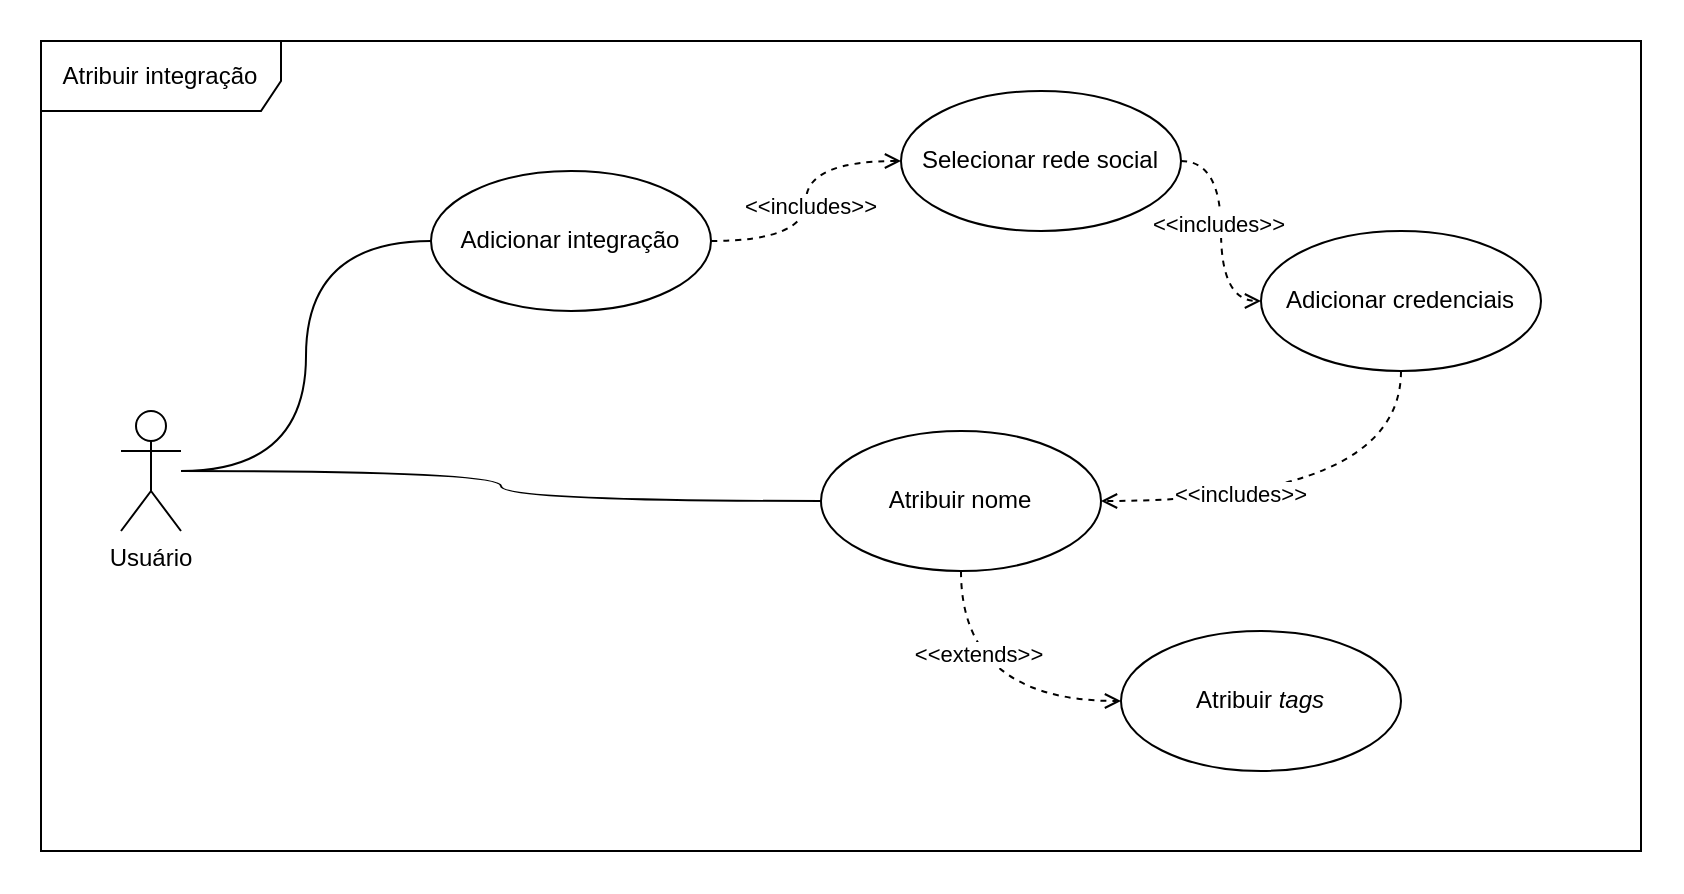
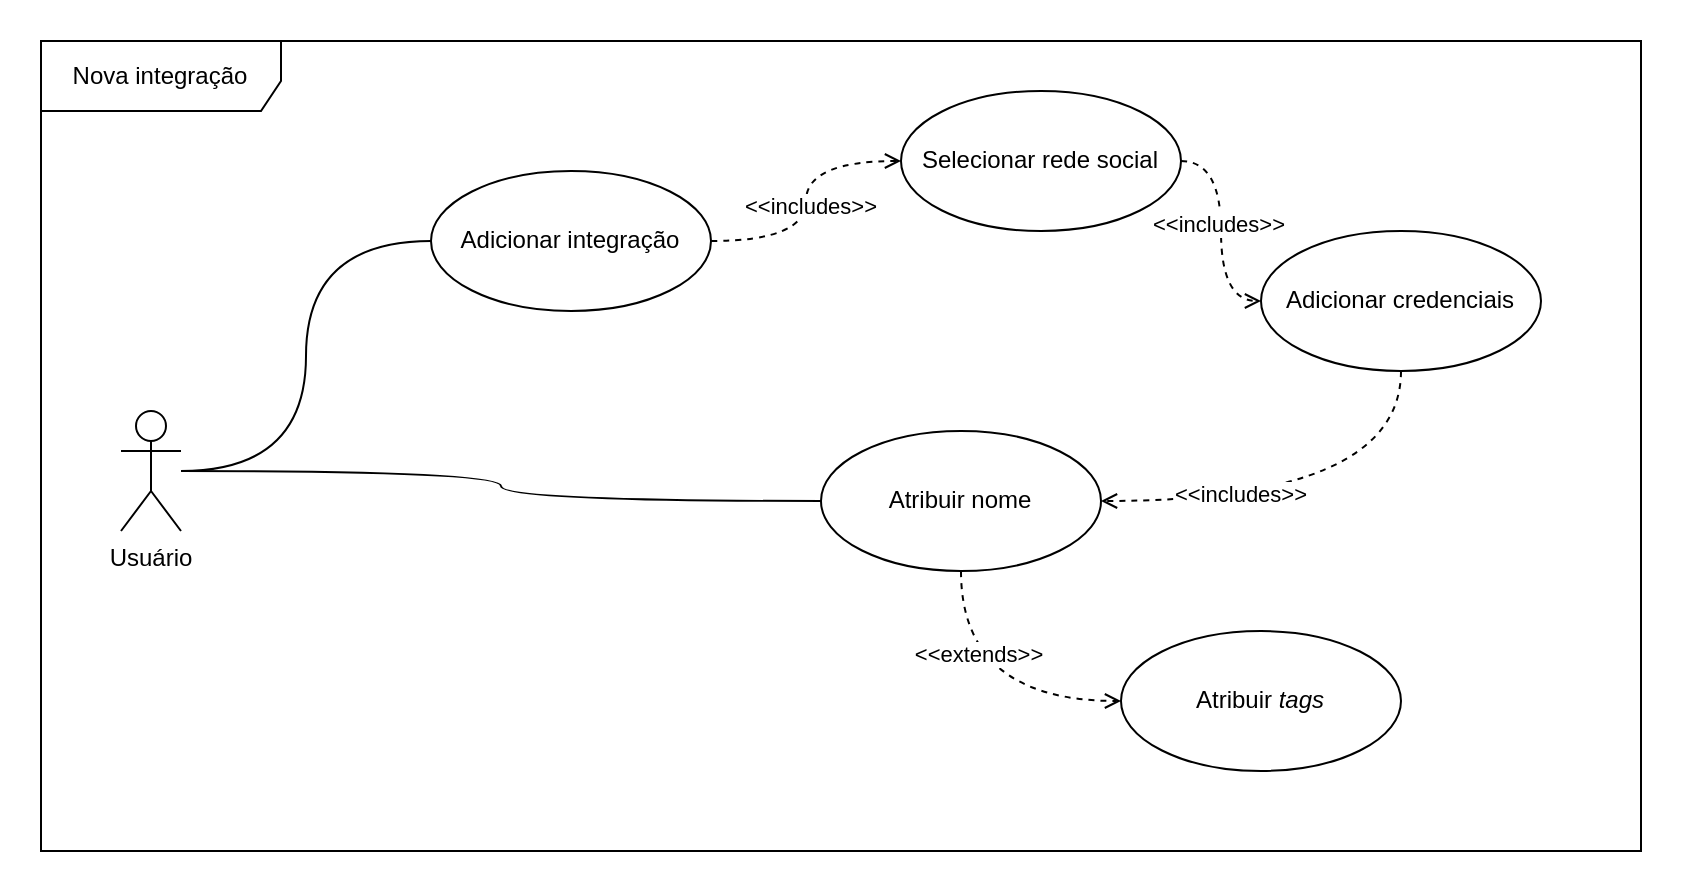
node "Atribuir integração": label "Atribuir integração" -> "Nova integração"
